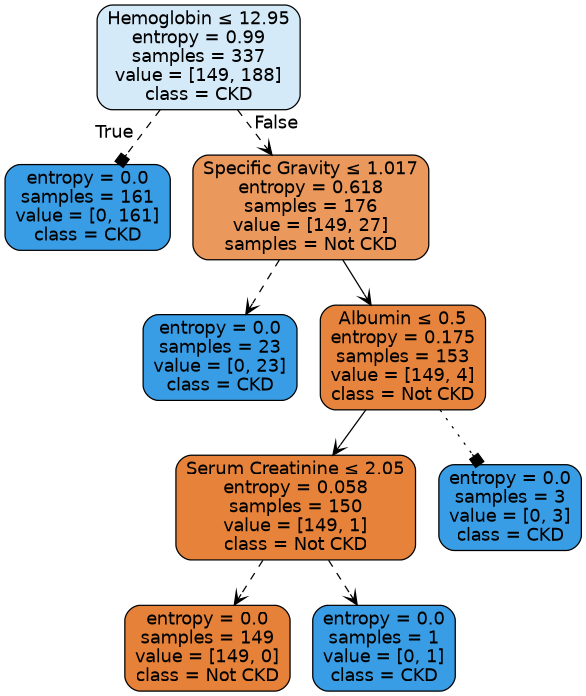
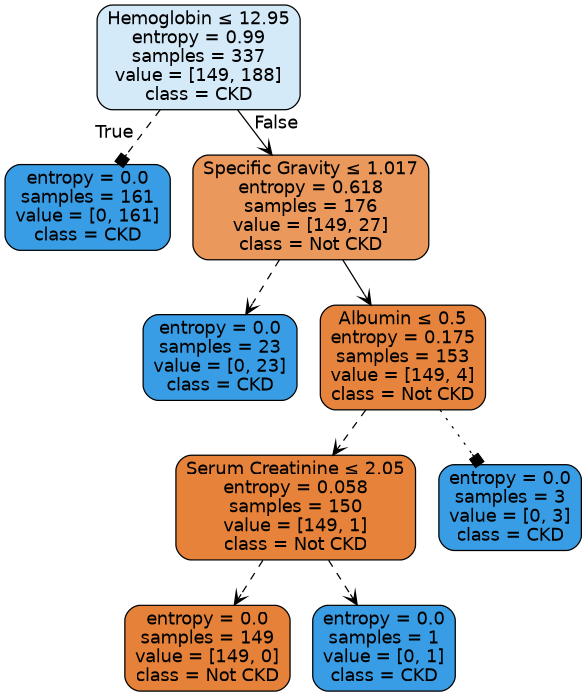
edge "Hemoglobin ≤ 12.95" -> "Specific Gravity ≤ 1.017": style dashed -> solid
node "Specific Gravity ≤ 1.017": text "samples = Not CKD" -> "class = Not CKD"
edge "Albumin ≤ 0.5" -> "Serum Creatinine ≤ 2.05": style solid -> dashed
